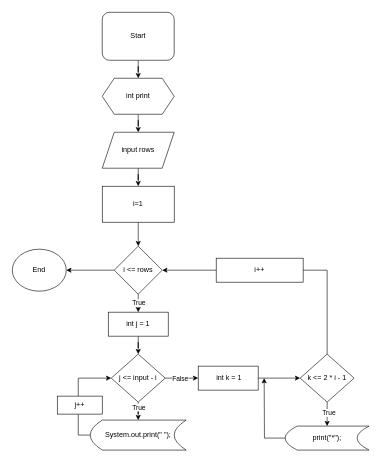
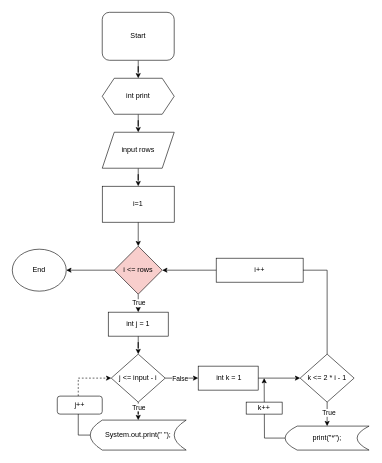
node "i <= rows": fillcolor #ffffff -> #f8cecc
edge "j++" -> "j <= input - i": style solid -> dashed
node "j++": shape rectangle -> rounded rectangle
node "k++": added
